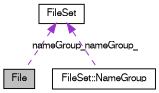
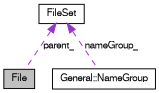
edge "File" -> "FileSet": label "nameGroup_" -> "parent_"
node "FileSet::NameGroup": label "FileSet::NameGroup" -> "General::NameGroup"
